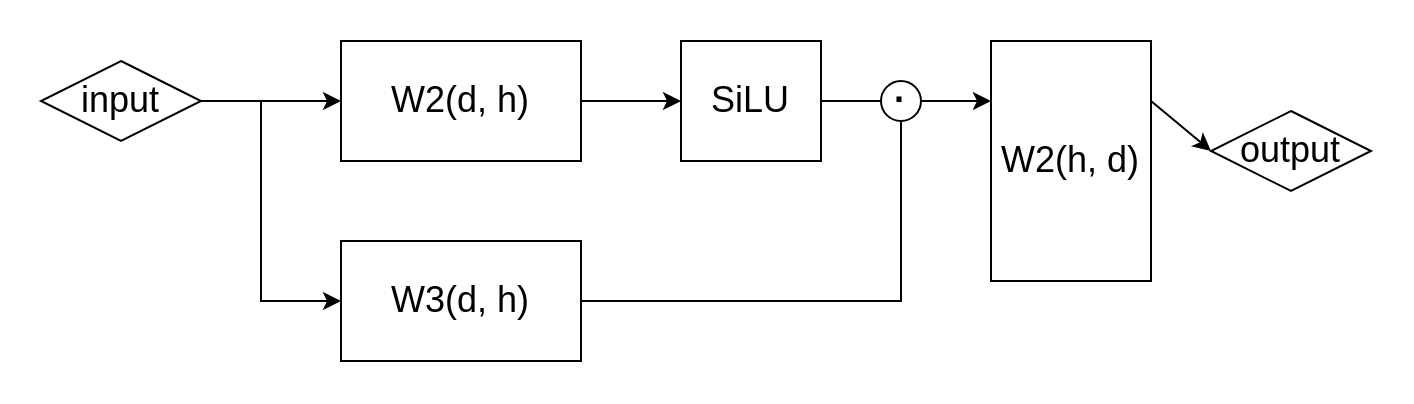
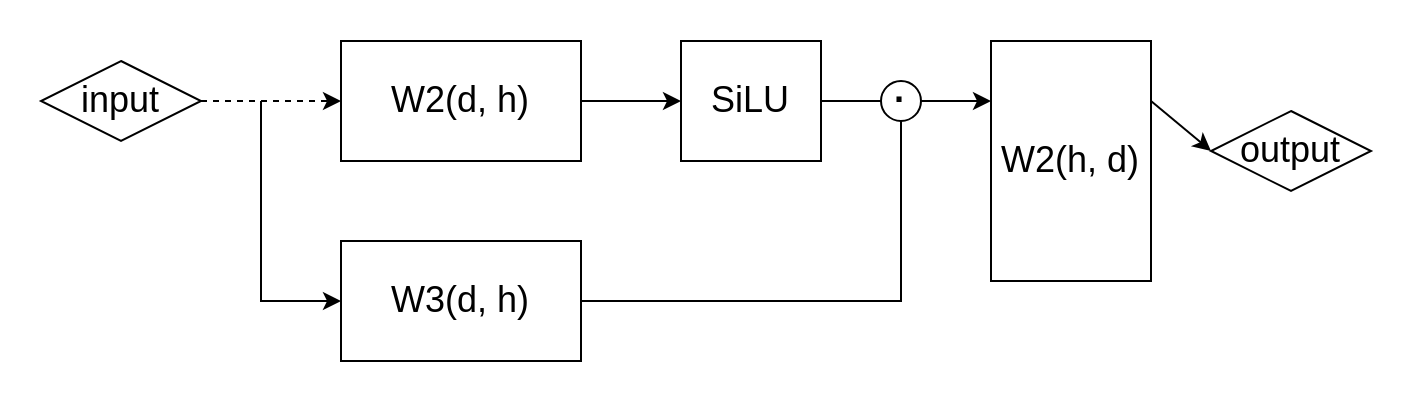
edge "input" -> "W2(d, h)": style solid -> dashed
